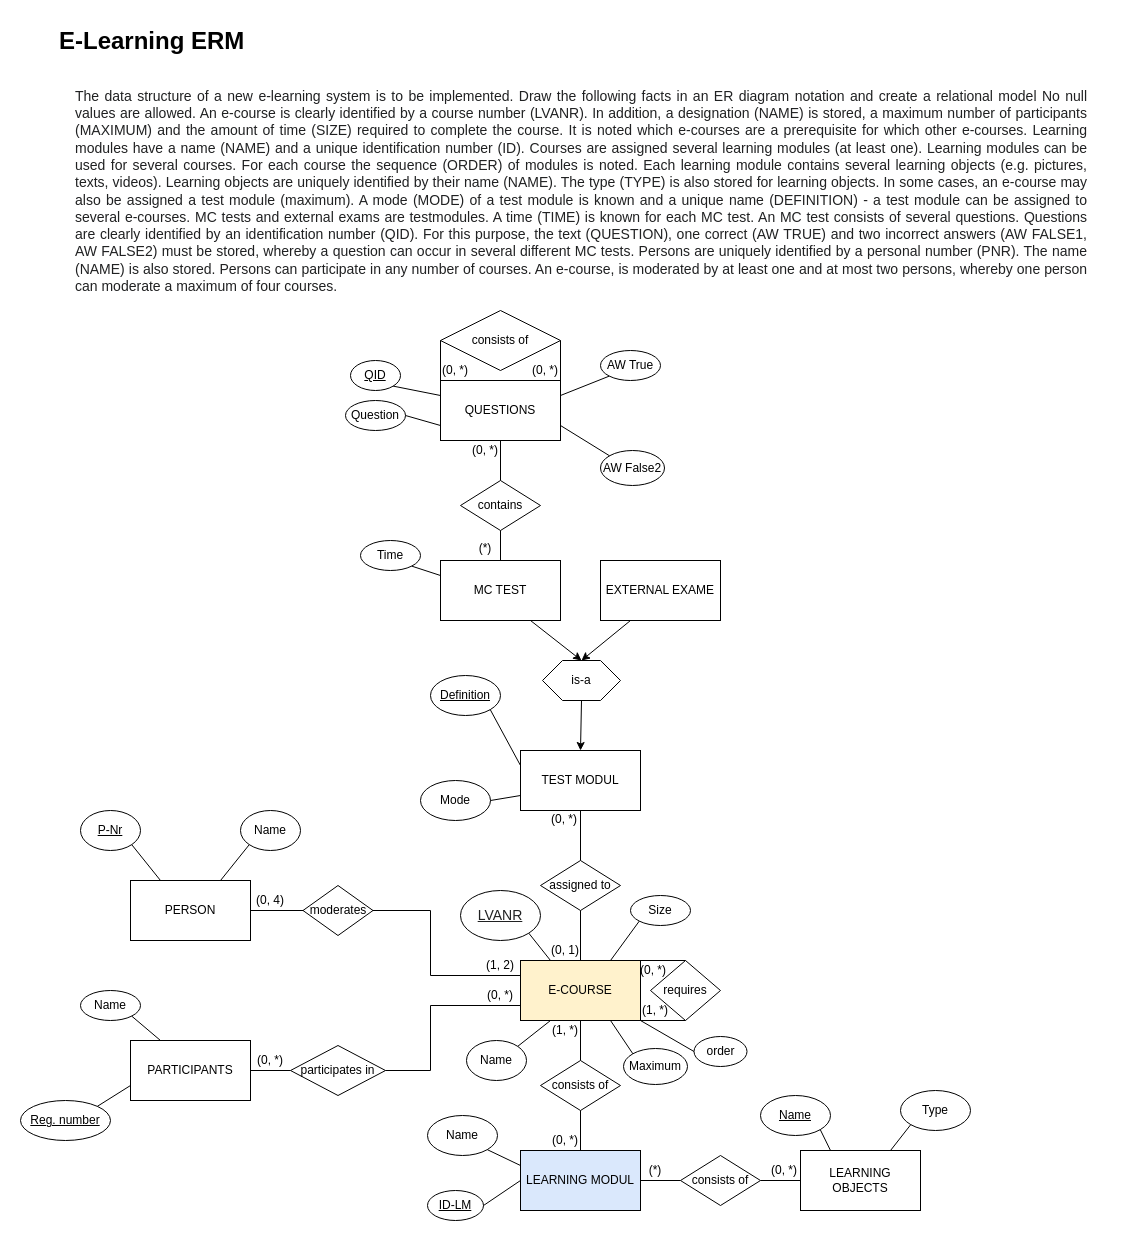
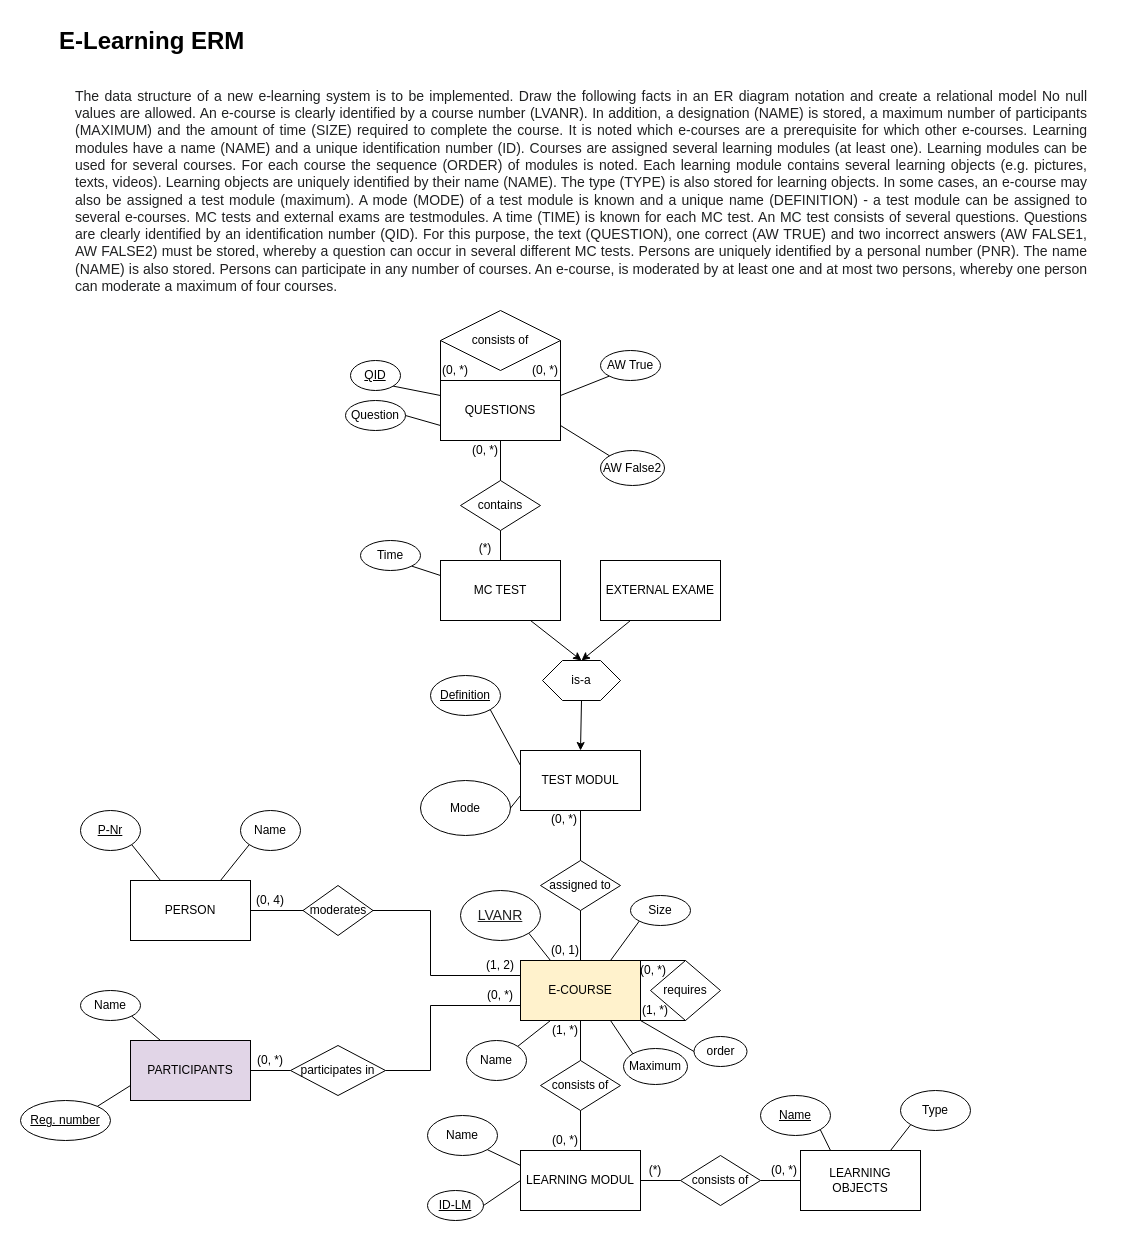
node "Mode": size 70x40 -> 90x55
node "PARTICIPANTS": fillcolor #ffffff -> #e1d5e7
node "LEARNING MODUL": fillcolor #dae8fc -> #ffffff
